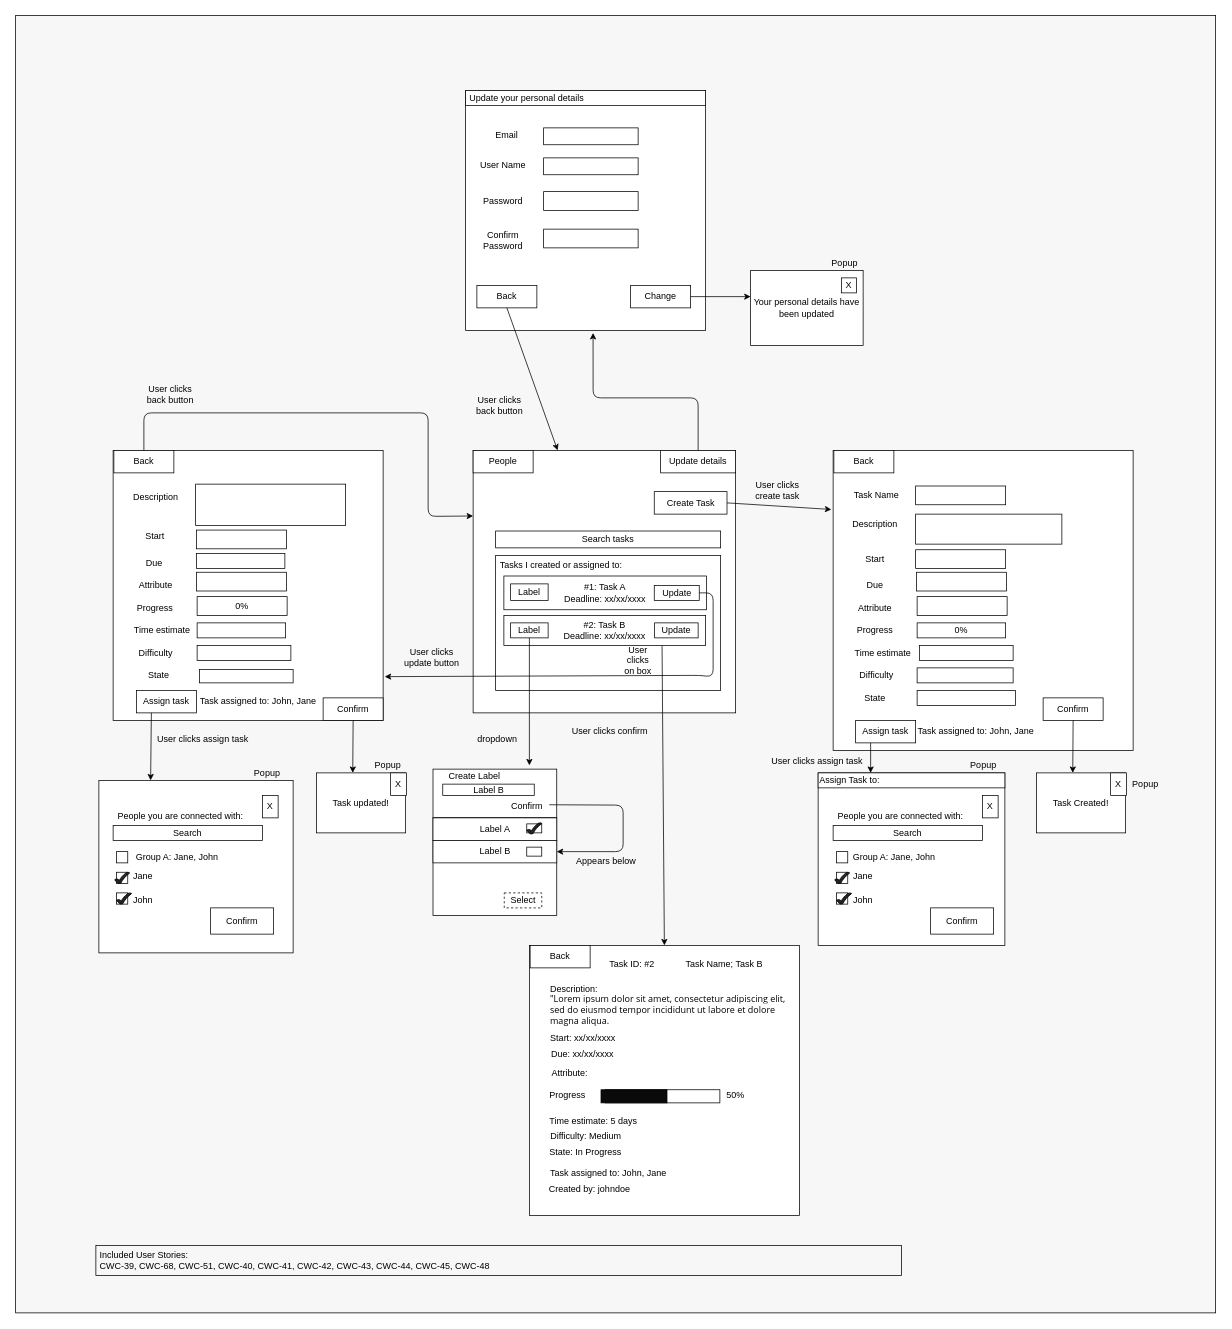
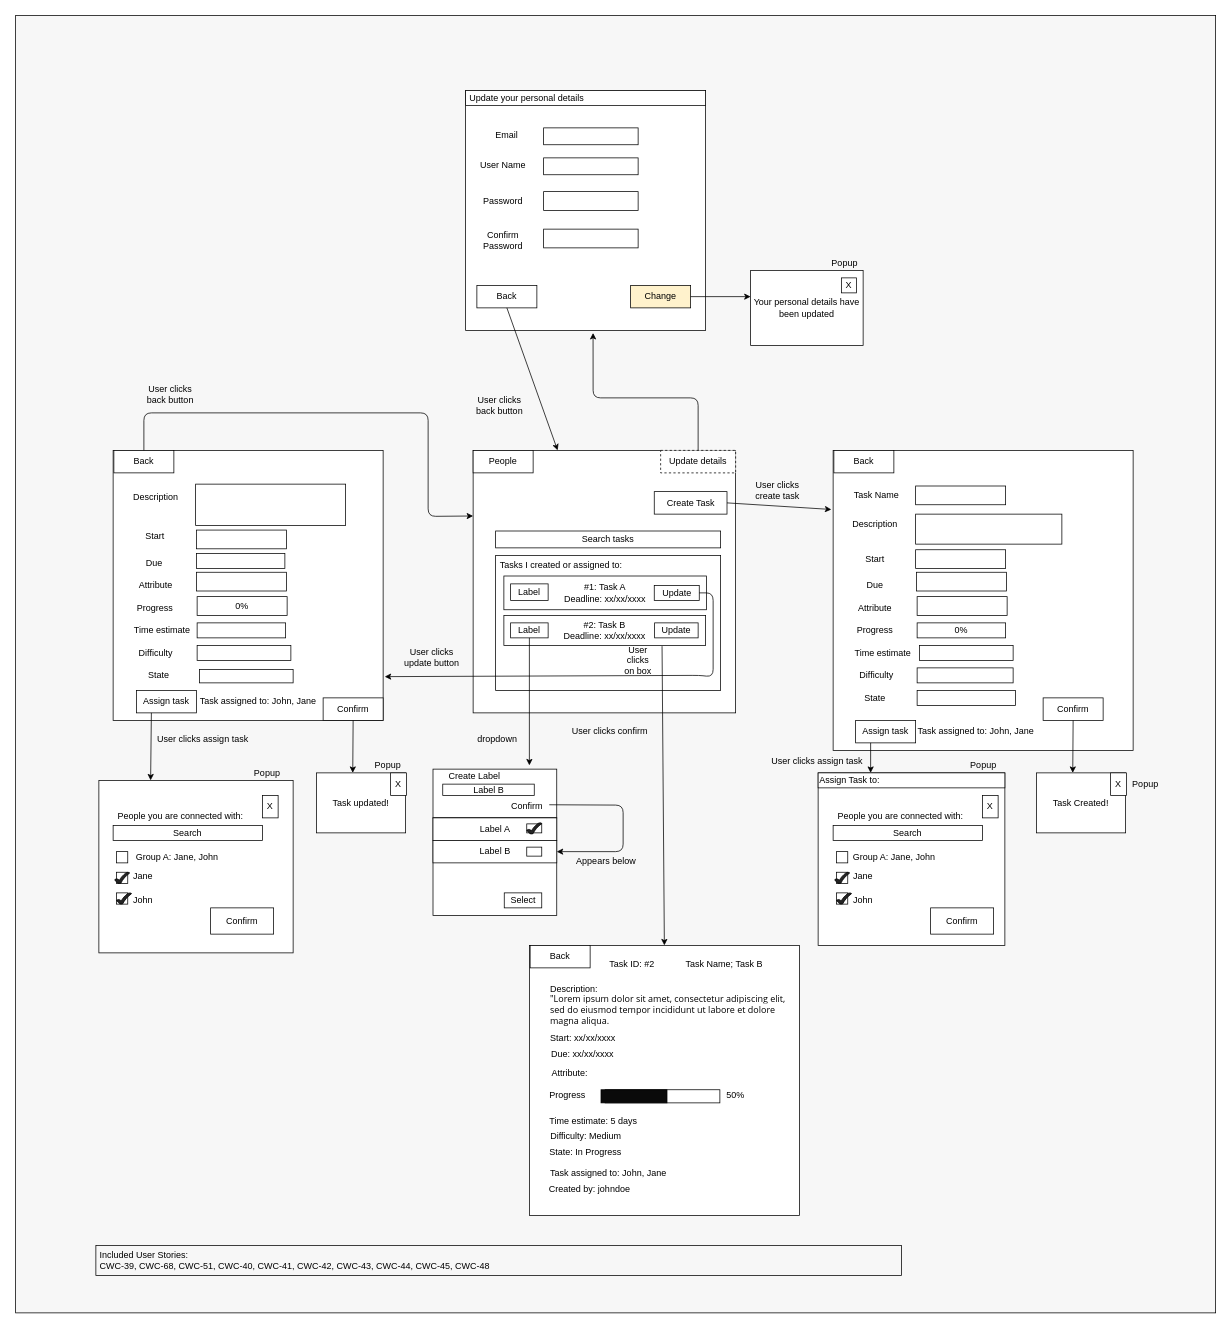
node "Change": fillcolor #ffffff -> #fff2cc
node "Update details": style solid -> dashed
node "Select": style dashed -> solid
